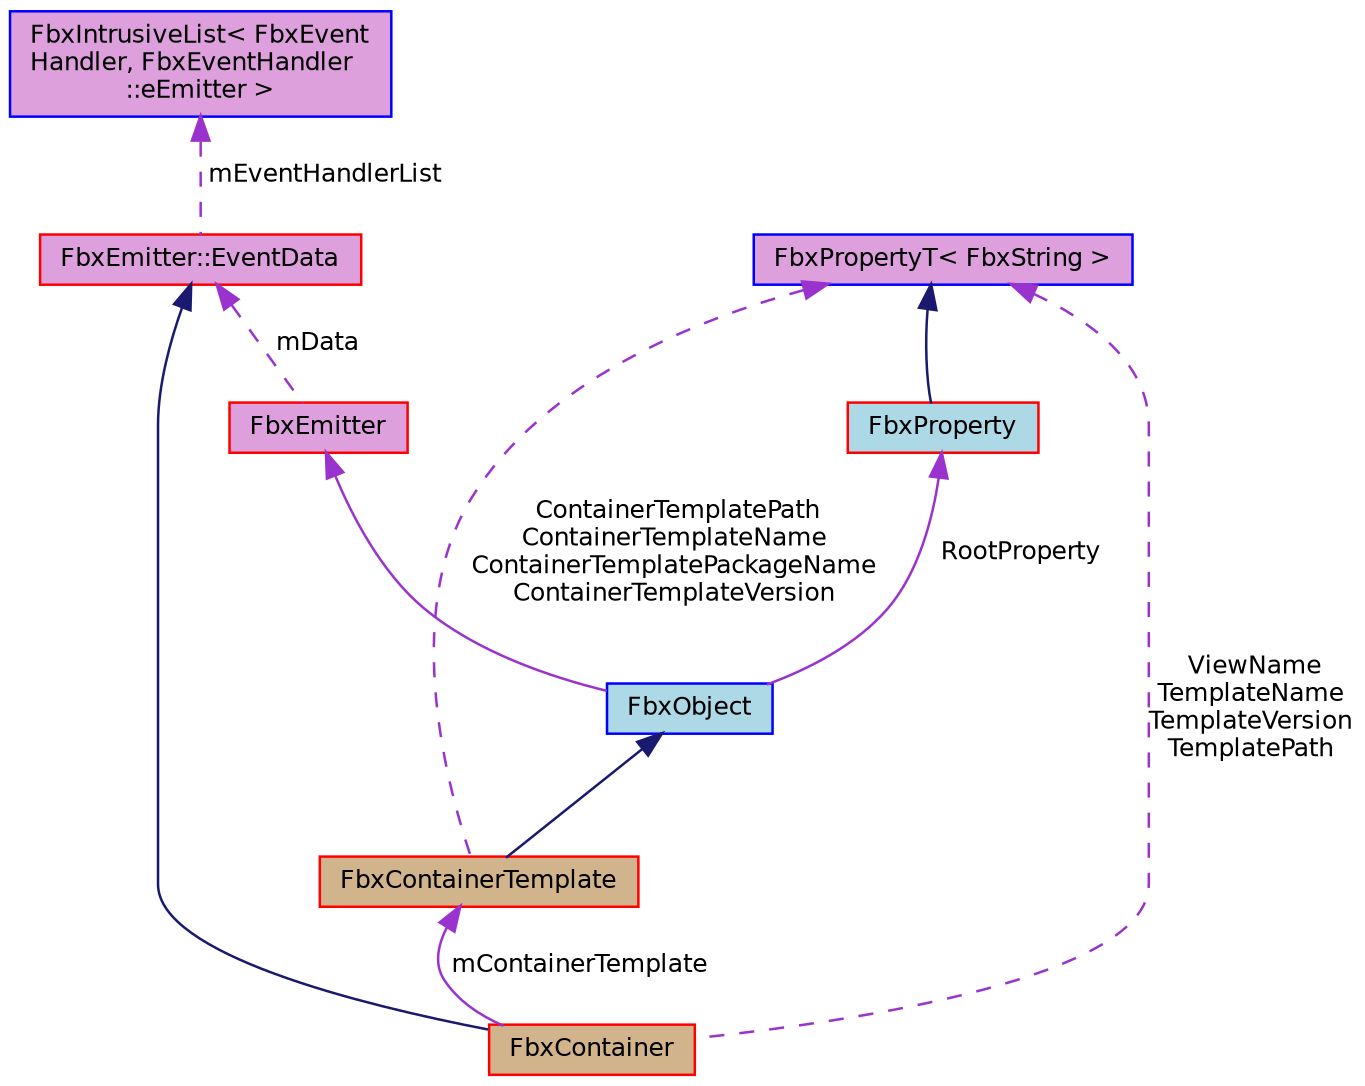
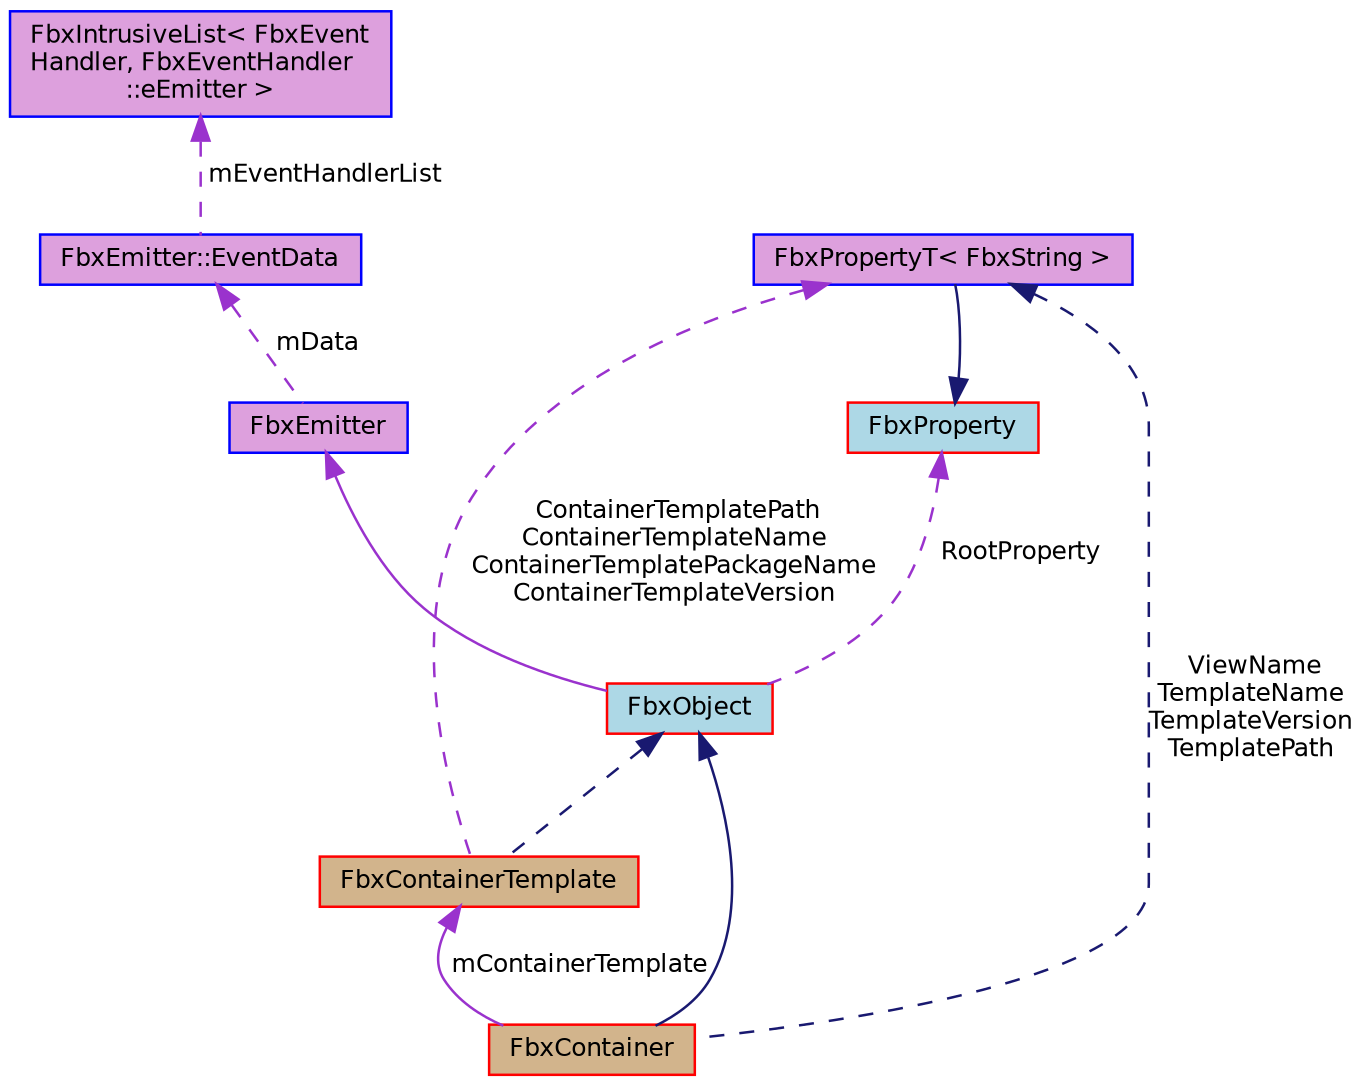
node "FbxEmitter::EventData": color red -> blue
edge "FbxProperty" -> "FbxPropertyT< FbxString >": reversed
node "FbxEmitter": color red -> blue
edge "FbxObject" -> "FbxProperty": style solid -> dashed
node "FbxObject": color blue -> red
edge "FbxContainer" -> "FbxEmitter::EventData": now "FbxContainer" -> "FbxObject"
edge "FbxContainerTemplate" -> "FbxObject": style solid -> dashed
edge "FbxContainer" -> "FbxPropertyT< FbxString >": color darkorchid3 -> midnightblue
